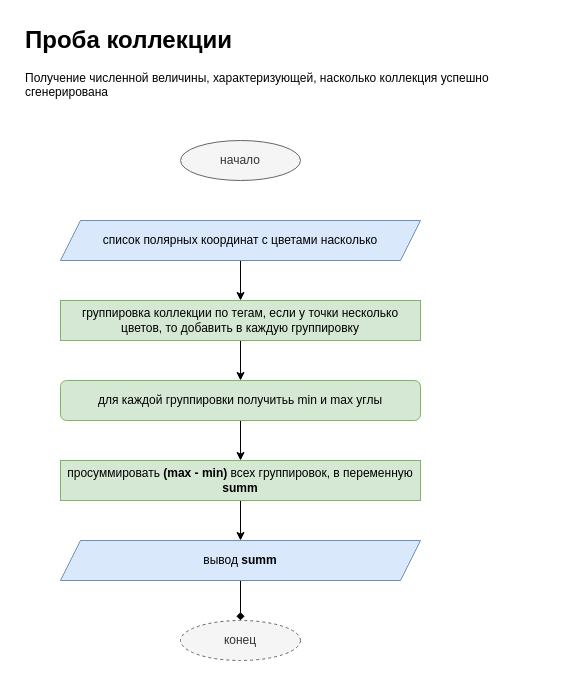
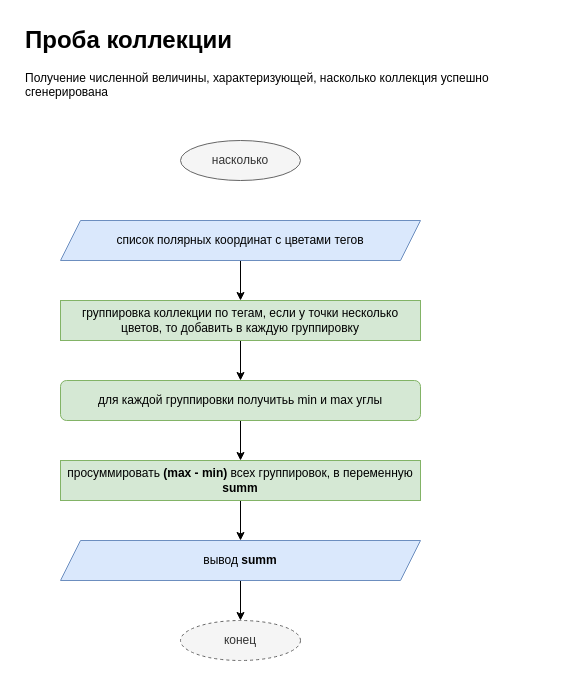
node "начало": label "начало" -> "насколько"
node "список полярных координат с цветами насколько": label "список полярных координат с цветами насколько" -> "список полярных координат с цветами тегов"
edge "вывод summ" -> "конец": arrowhead diamond -> classic
